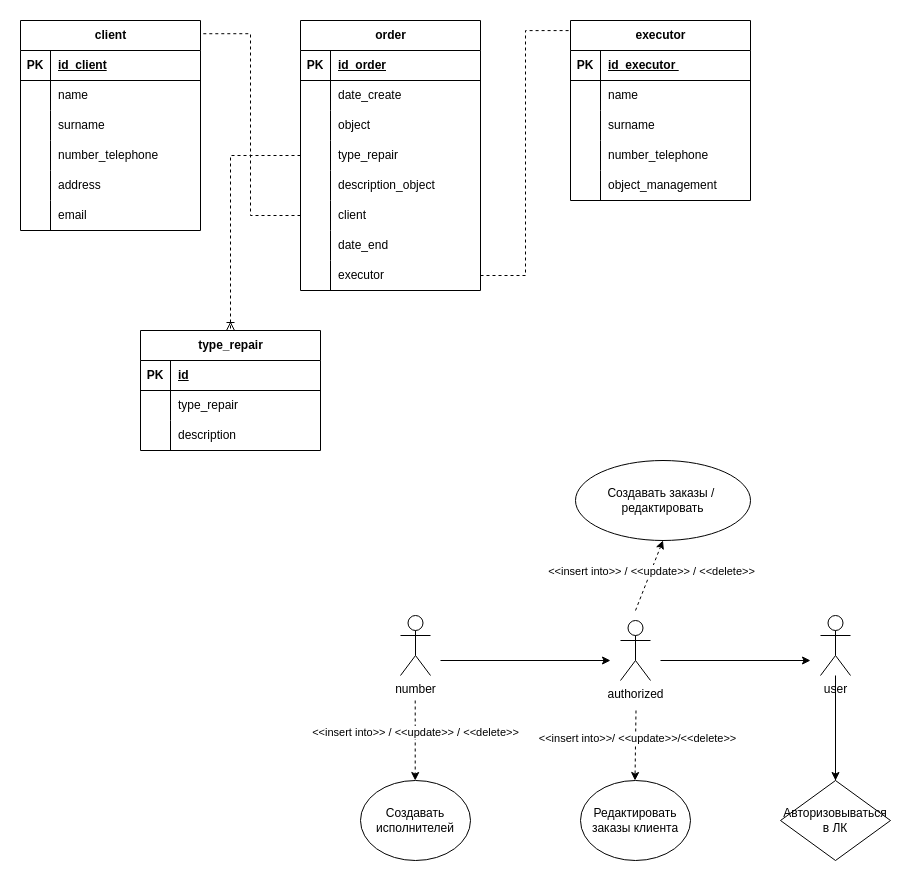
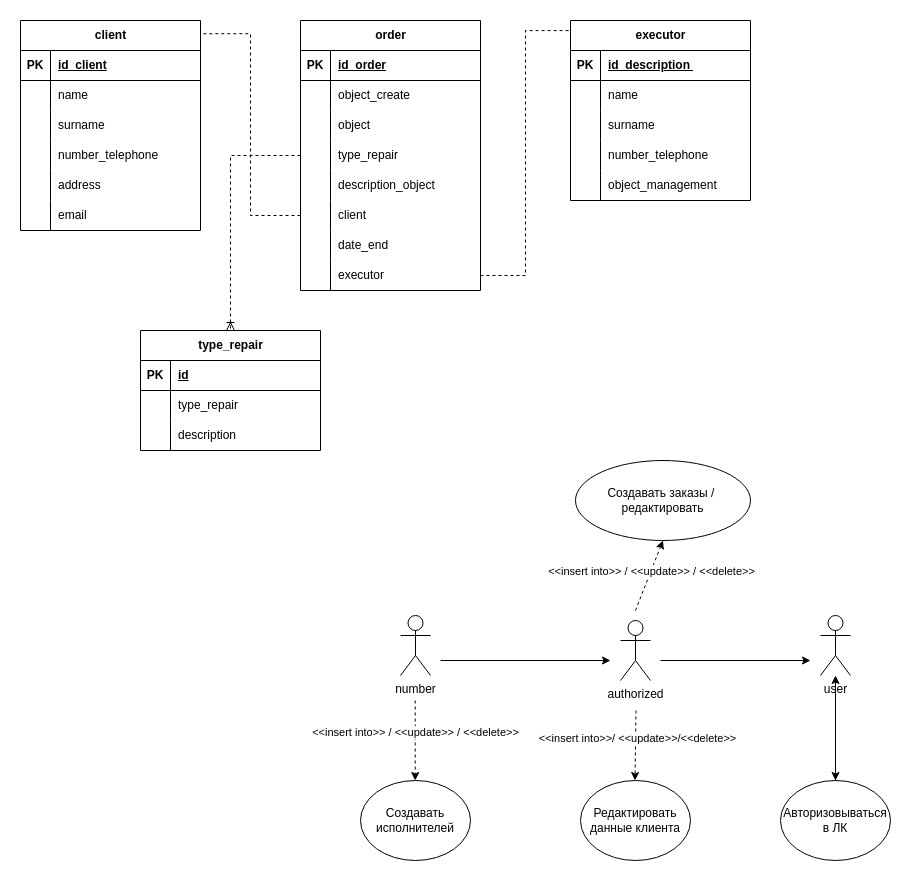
node "id_executor": label "id_executor" -> "id_description"
node "date_create": label "date_create" -> "object_create"
edge "user" -- "Авторизовываться в ЛК": arrowhead none -> classic
node "Редактировать заказы клиента": label "Редактировать заказы клиента" -> "Редактировать данные клиента"
node "Авторизовываться в ЛК": shape diamond -> ellipse
